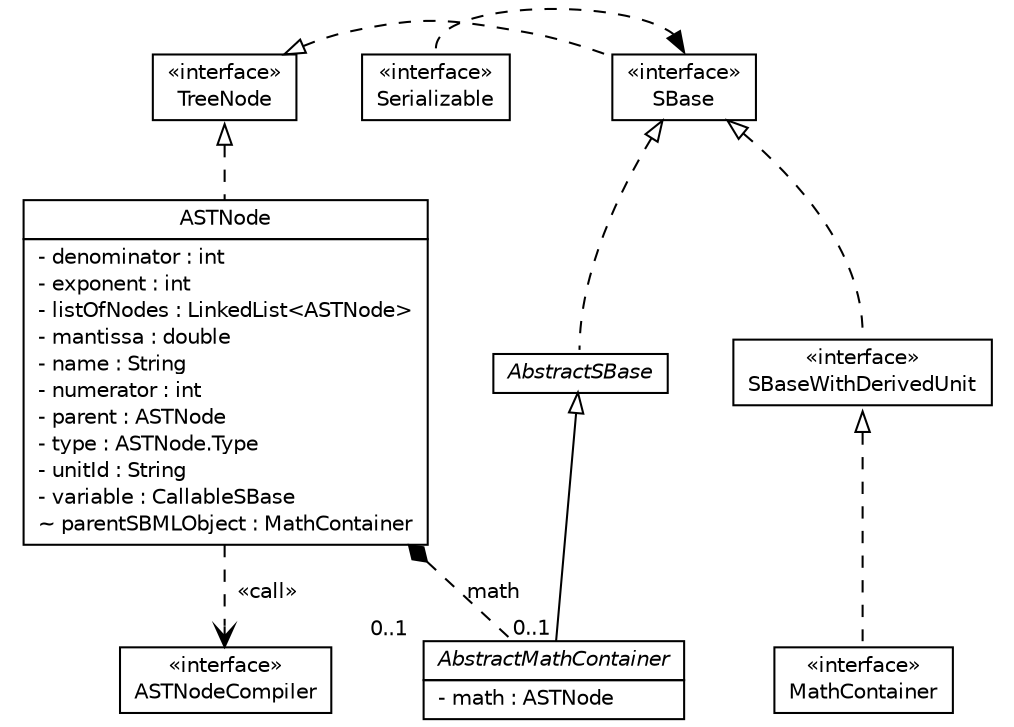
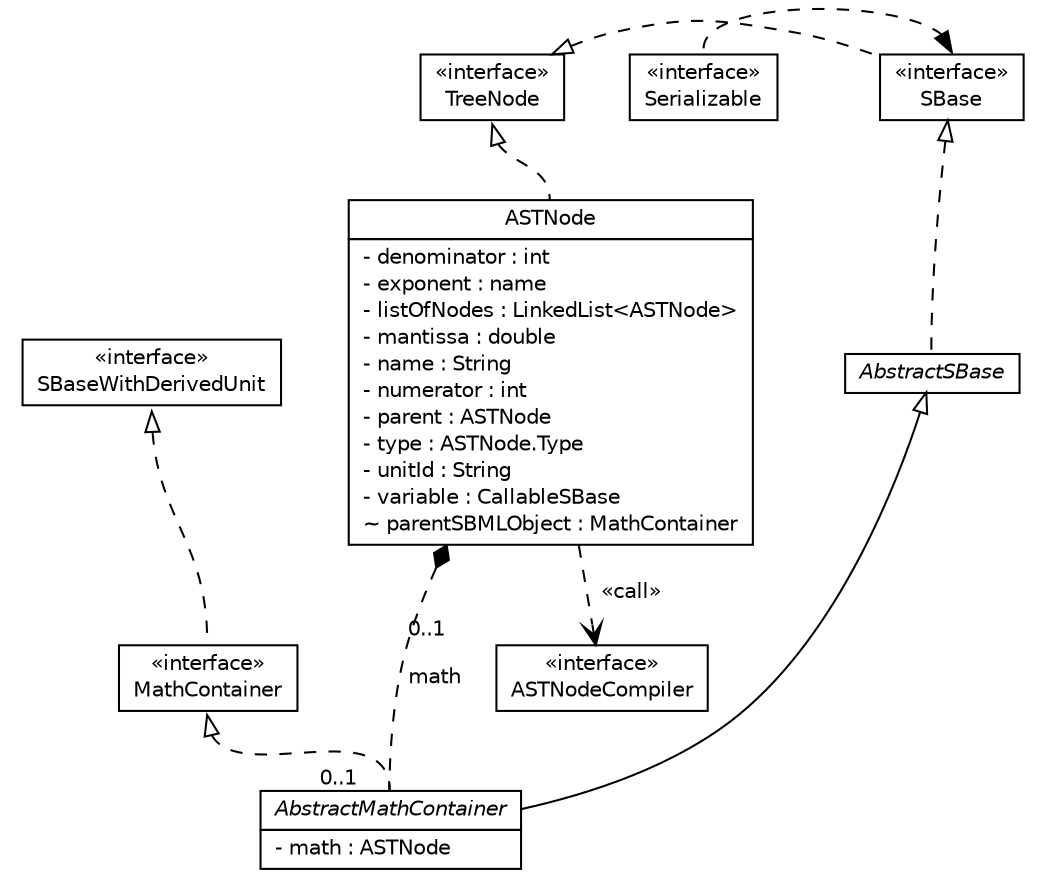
edge "SBaseWithDerivedUnit" -> "SBase": removed
node "ASTNode": text "- exponent : int" -> "- exponent : name"
edge "AbstractMathContainer" -> "MathContainer": added
